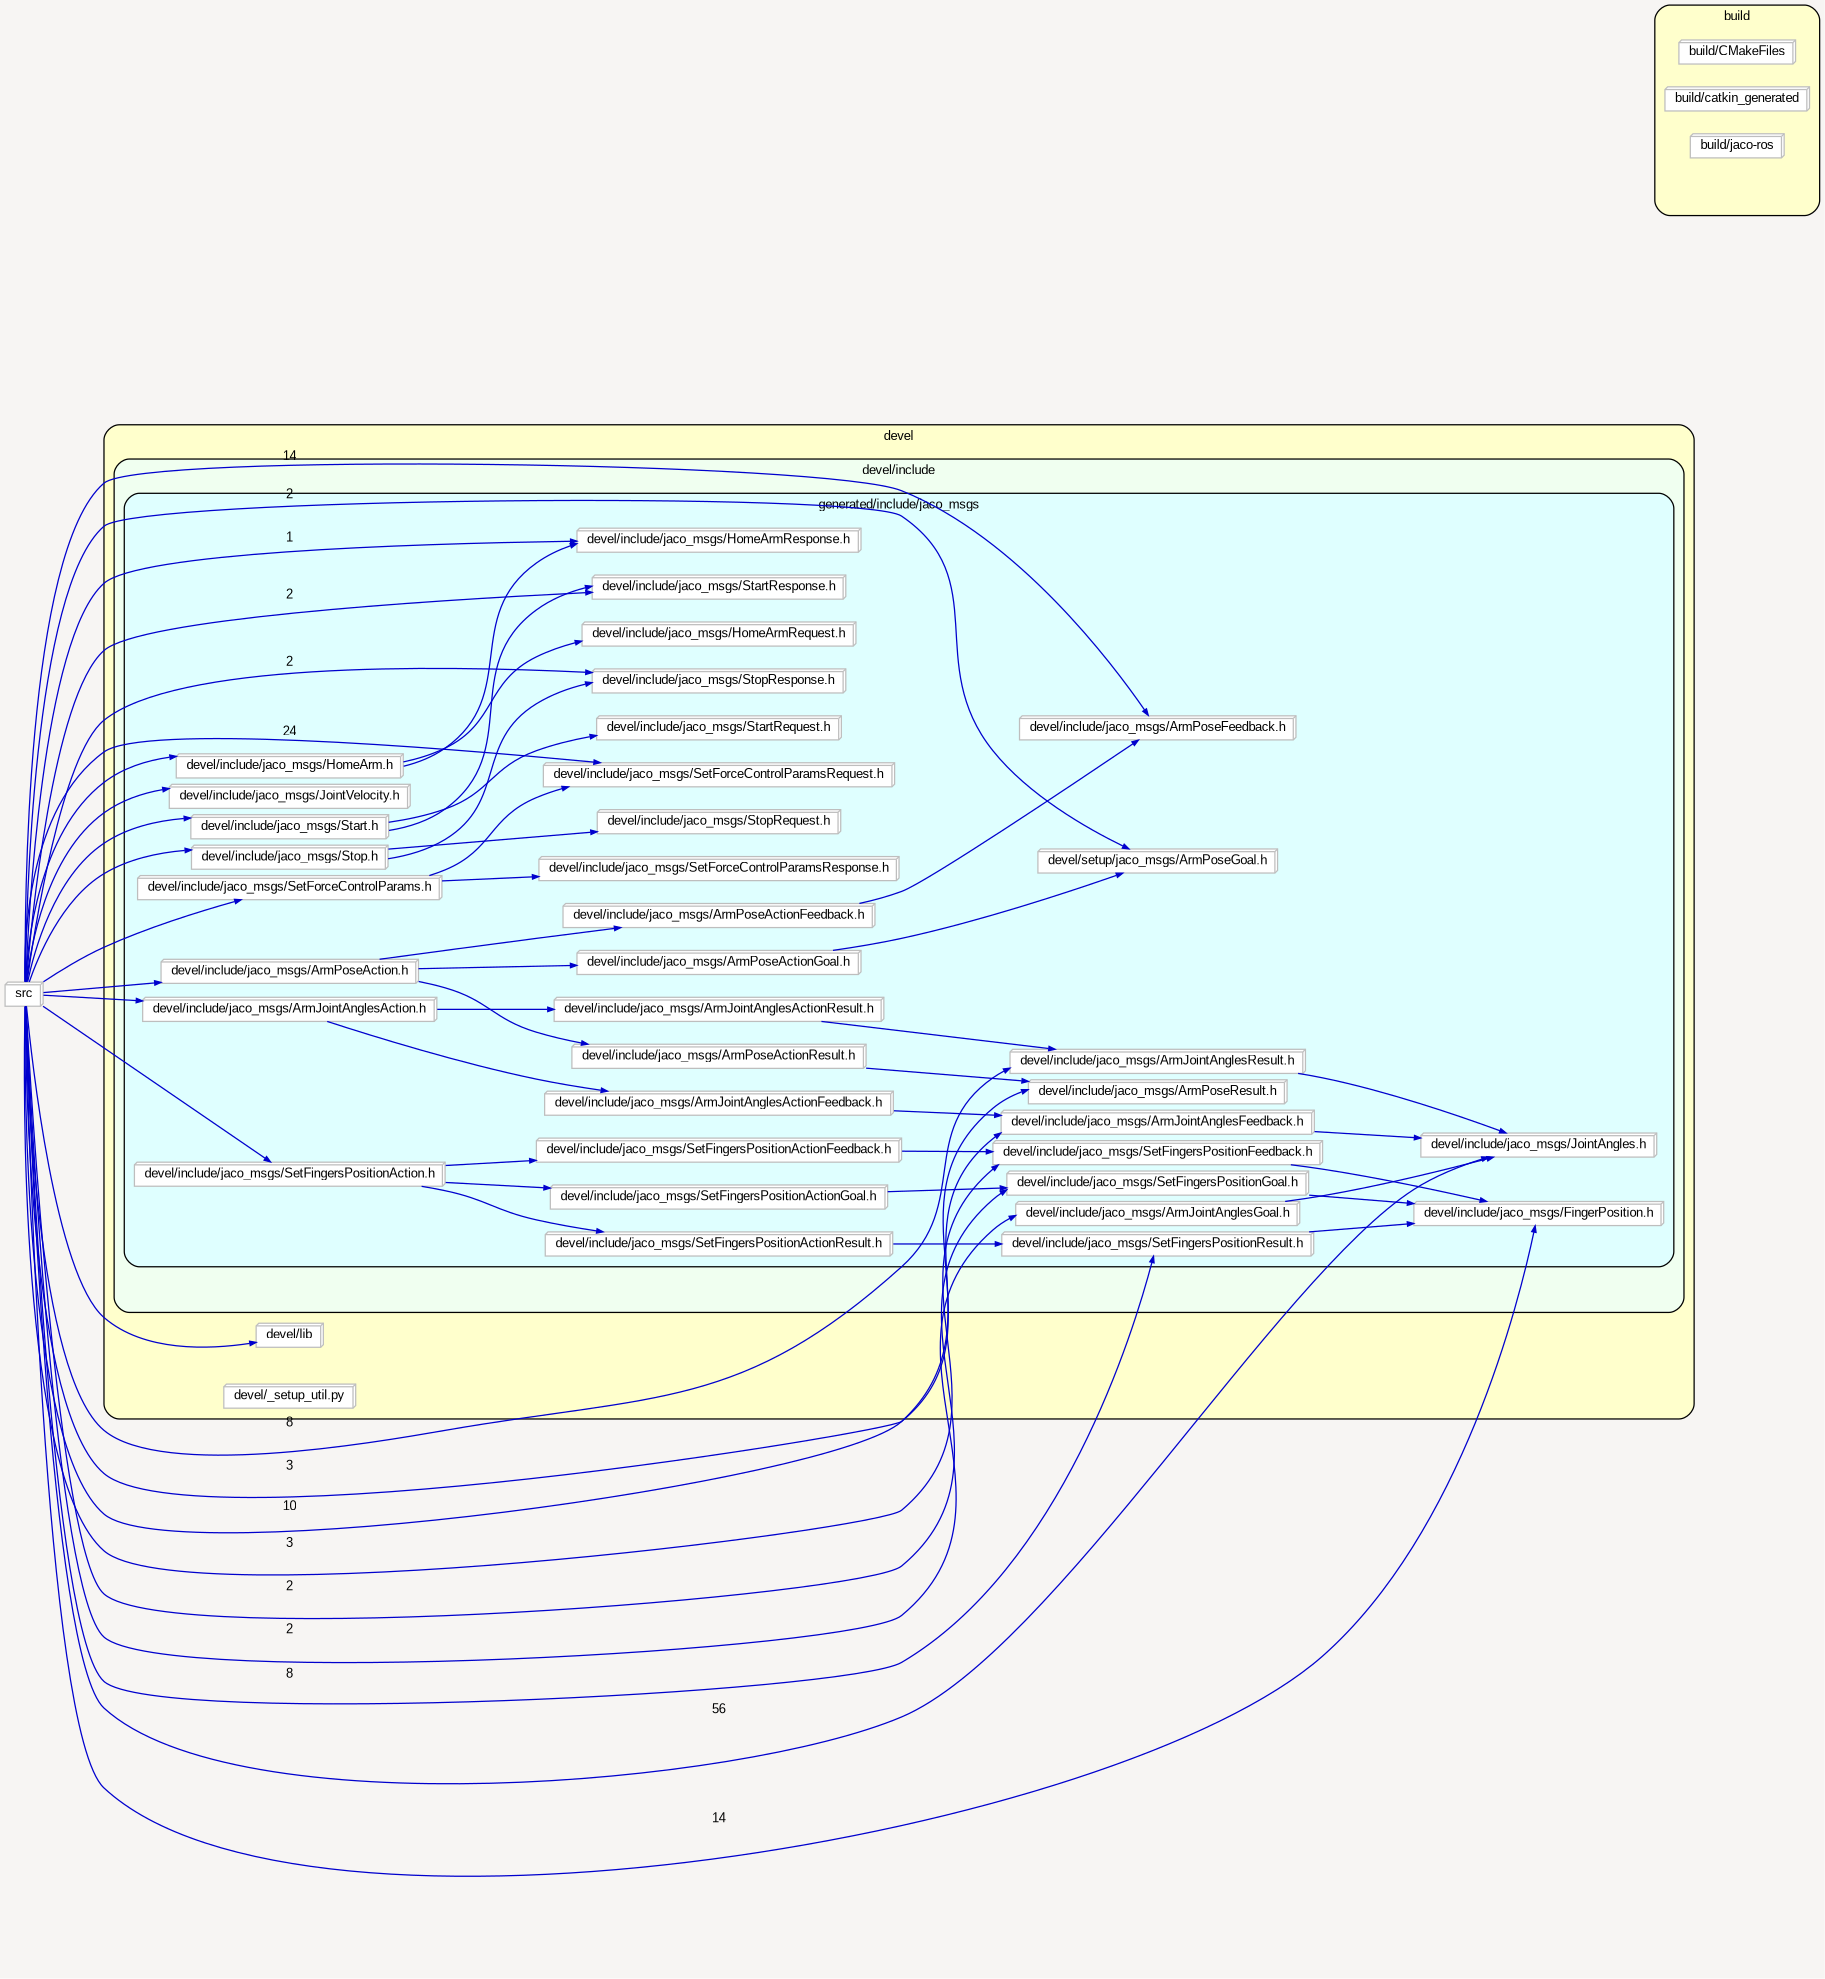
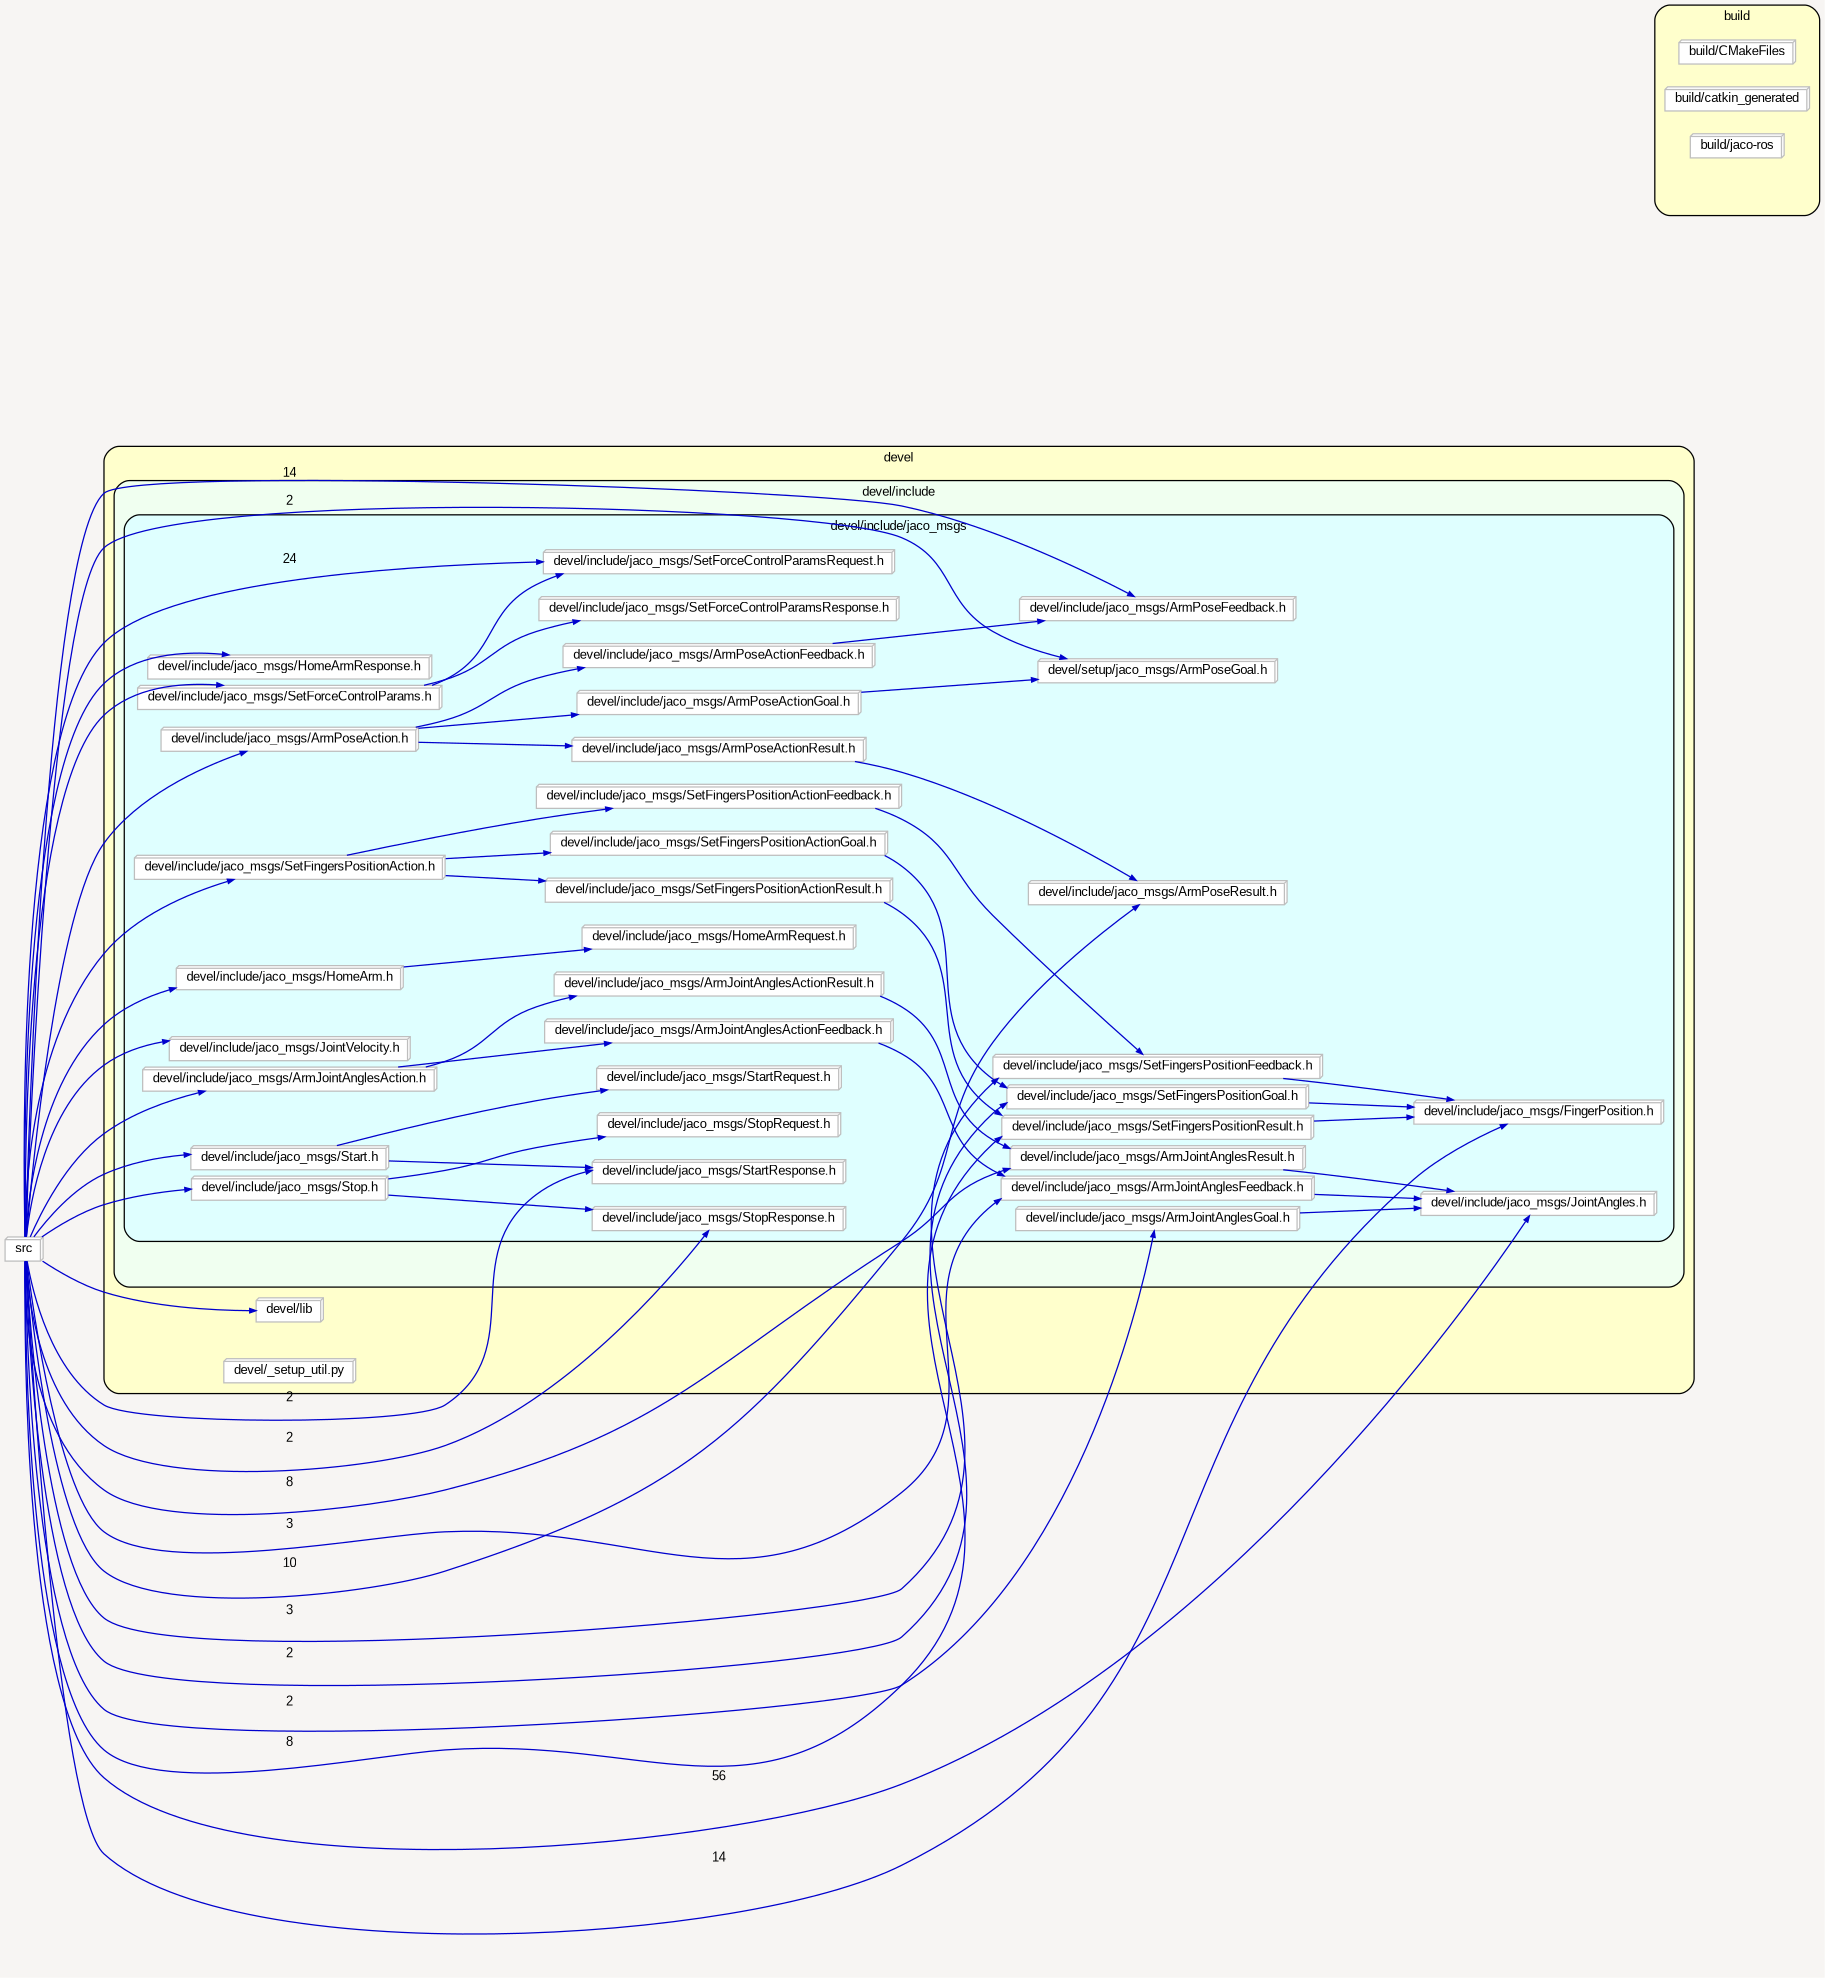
cluster "generated/include/jaco_msgs": label "generated/include/jaco_msgs" -> "devel/include/jaco_msgs"
edge "devel/include/jaco_msgs/HomeArm.h" -> "devel/include/jaco_msgs/HomeArmResponse.h": removed
